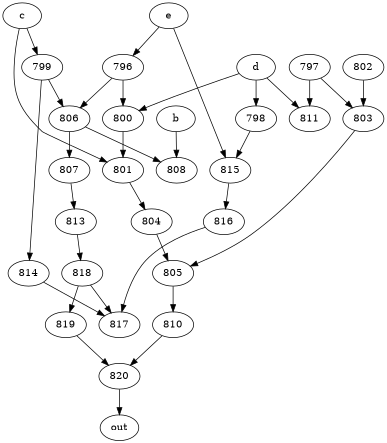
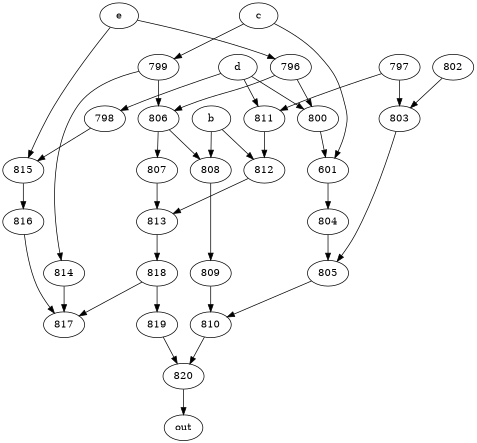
node "801": label "801" -> "601"
node "812": added
node "809": added
